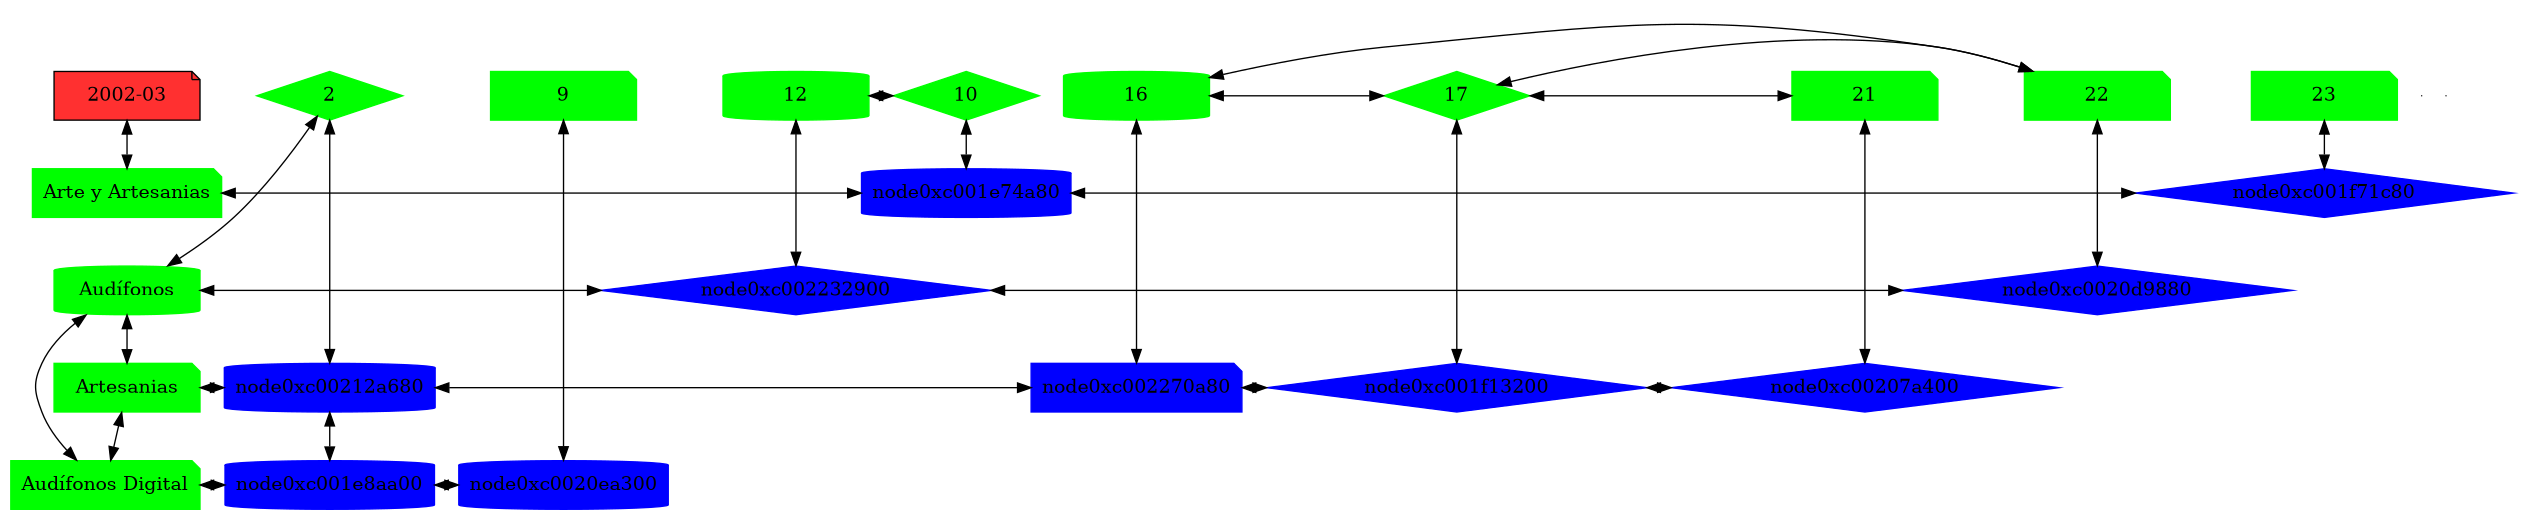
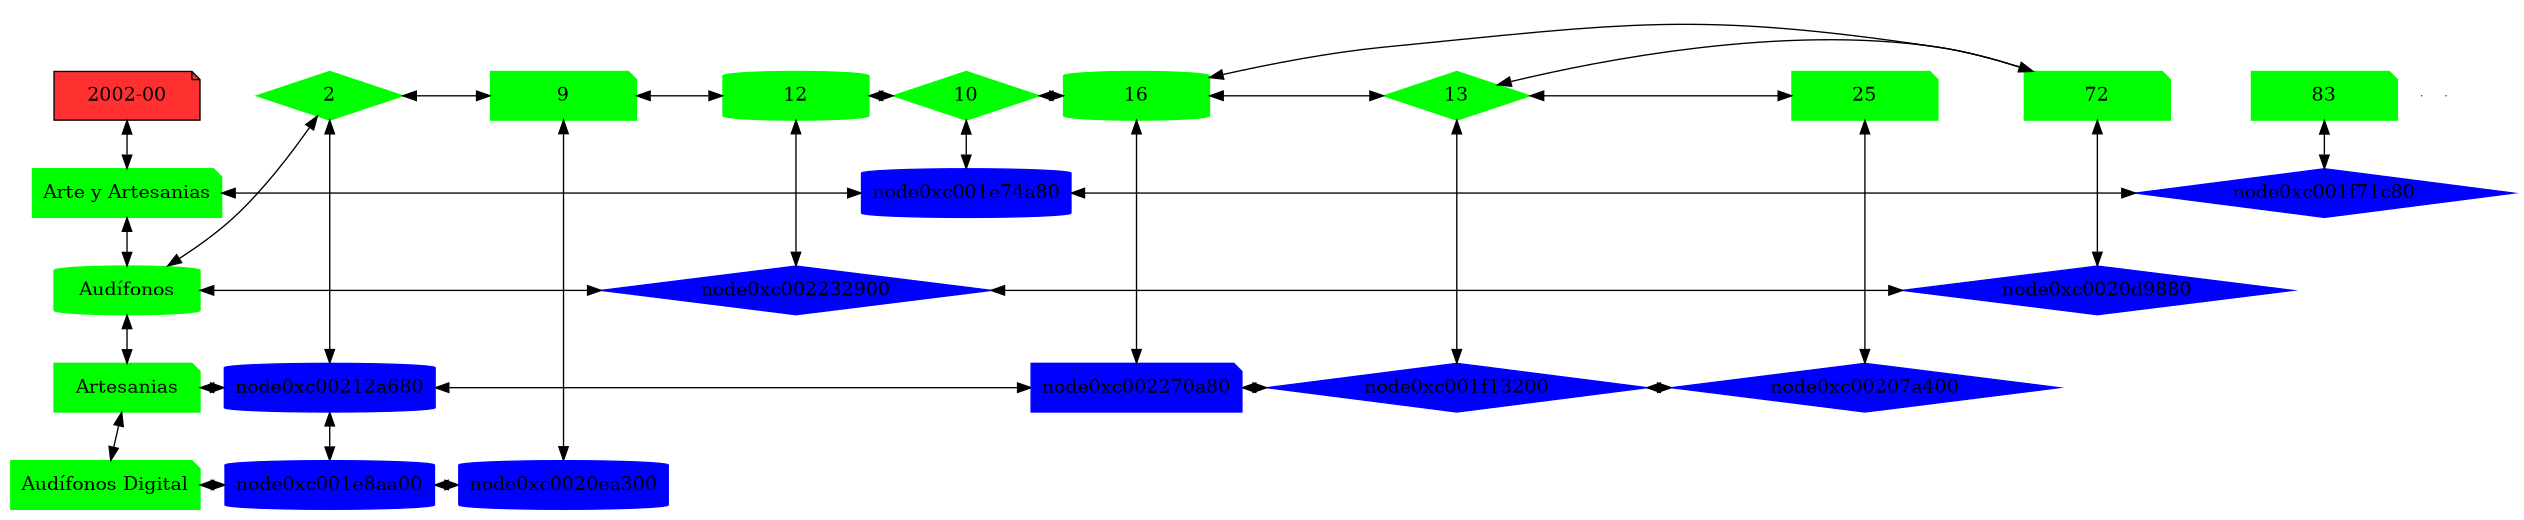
node "2002-03": label "2002-03" -> "2002-00"
edge "2" -- "9": added
edge "9" -- "12": added
edge "10" -- "16": added
node "17": label "17" -> "13"
node "21": label "21" -> "25"
node "22": label "22" -> "72"
node "23": label "23" -> "83"
edge "Audífonos" -- "Audífonos Digital": now "Audífonos" -- "Arte y Artesanias"
